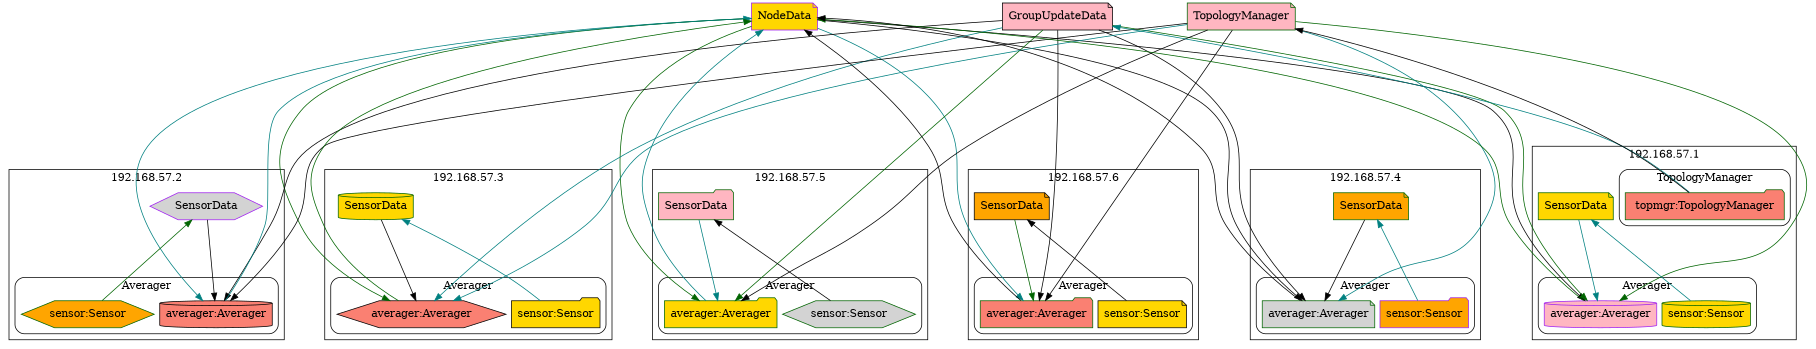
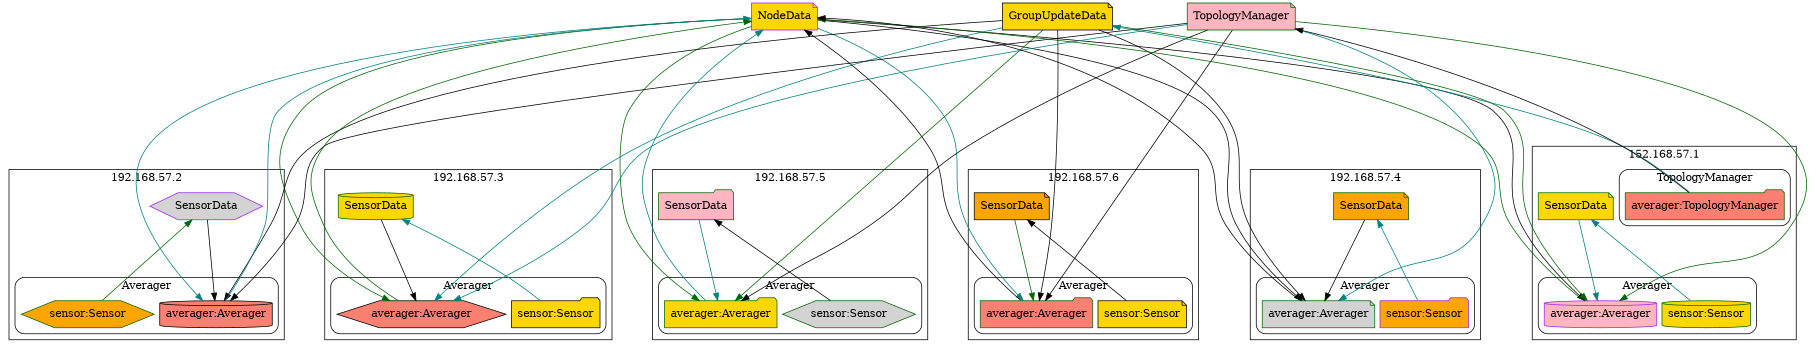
node "GroupUpdateData": fillcolor lightpink -> gold
cluster "192.168.57.1": label "192.168.57.1" -> "152.168.57.1"
node "topmgr:TopologyManager": label "topmgr:TopologyManager" -> "averager:TopologyManager"
